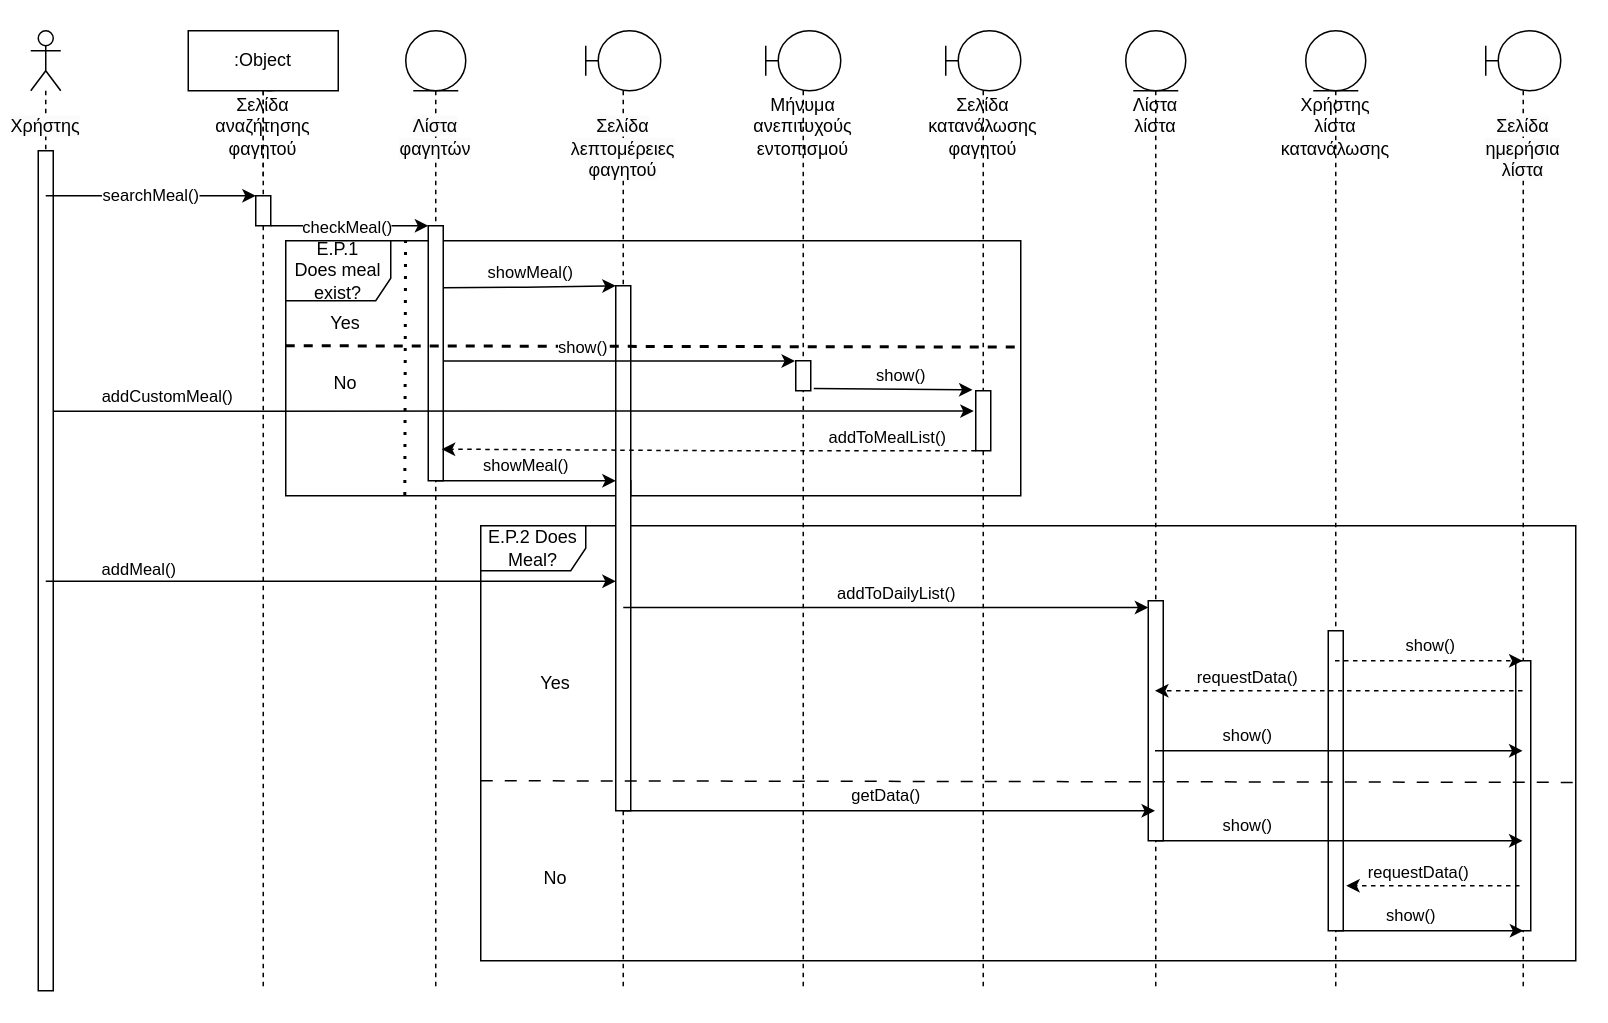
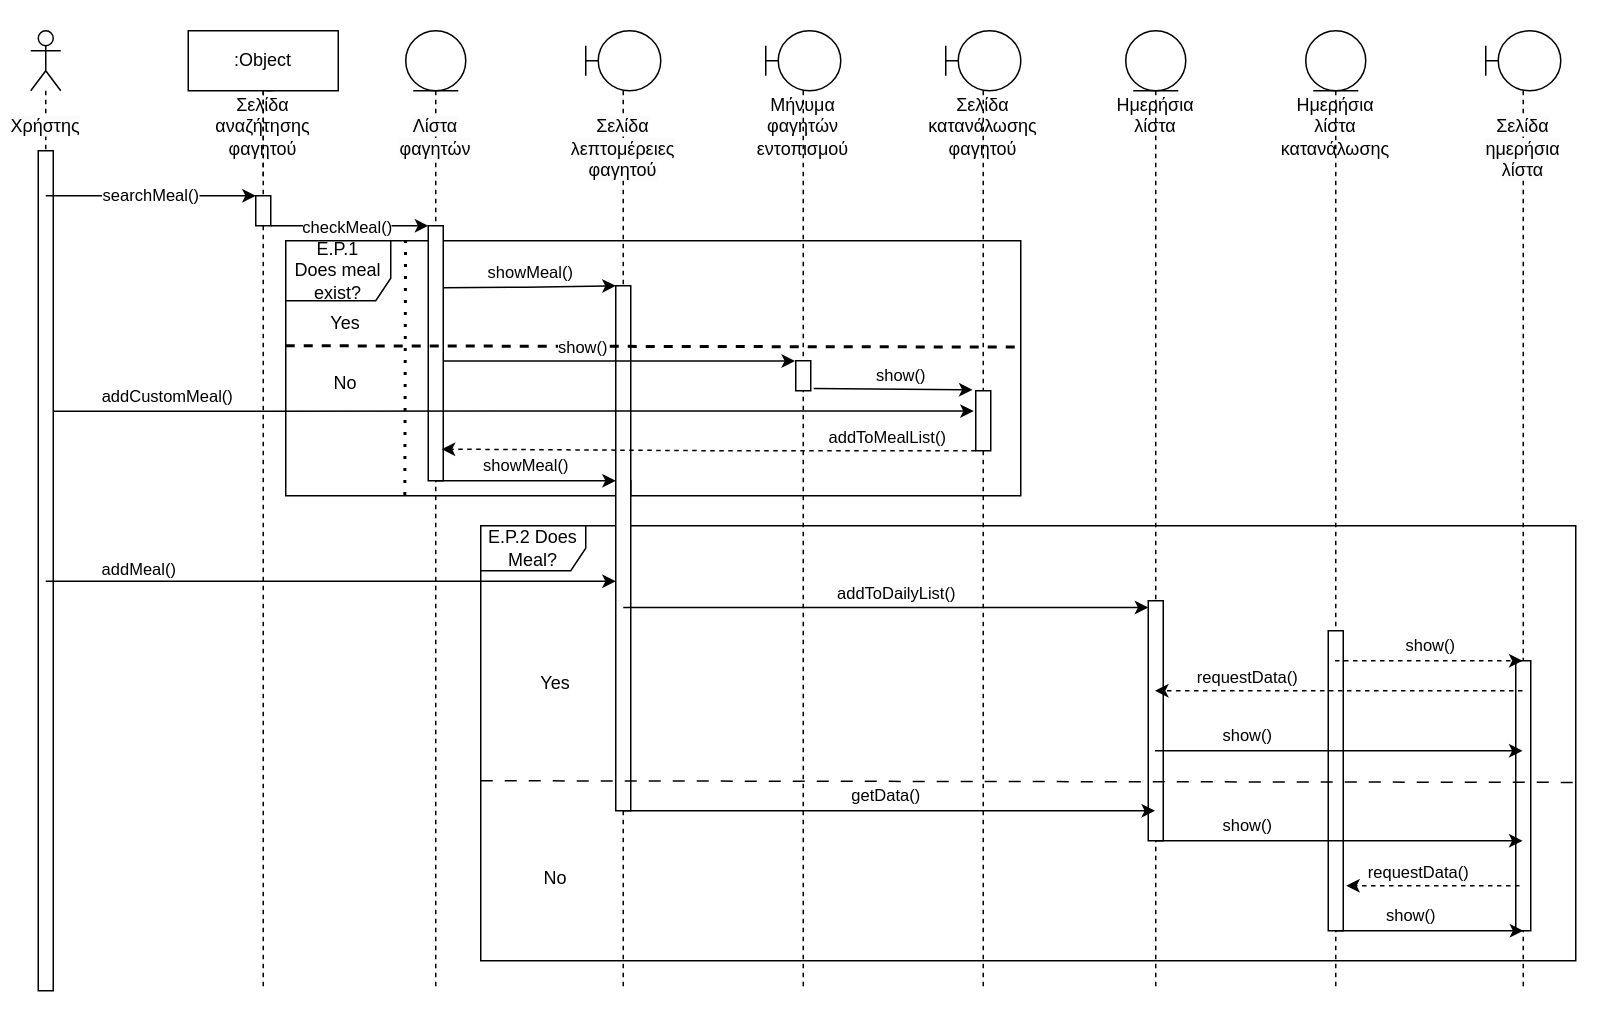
node "Λίστα λίστα": label "Λίστα λίστα" -> "Ημερήσια λίστα"
node "Μήνυμα ανεπιτυχούς εντοπισμού": label "Μήνυμα ανεπιτυχούς εντοπισμού" -> "Μήνυμα φαγητών εντοπισμού"
node "Χρήστης λίστα κατανάλωσης": label "Χρήστης λίστα κατανάλωσης" -> "Ημερήσια λίστα κατανάλωσης"
